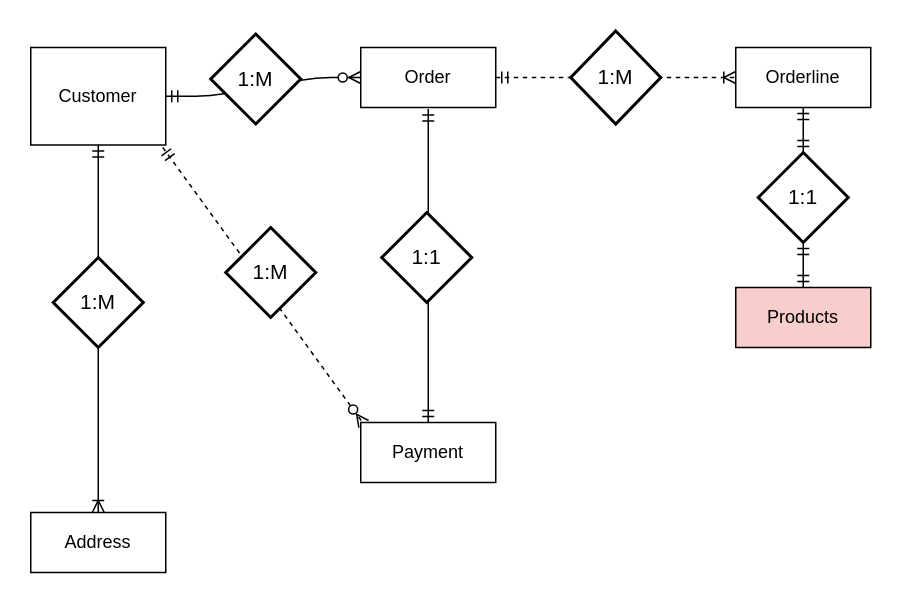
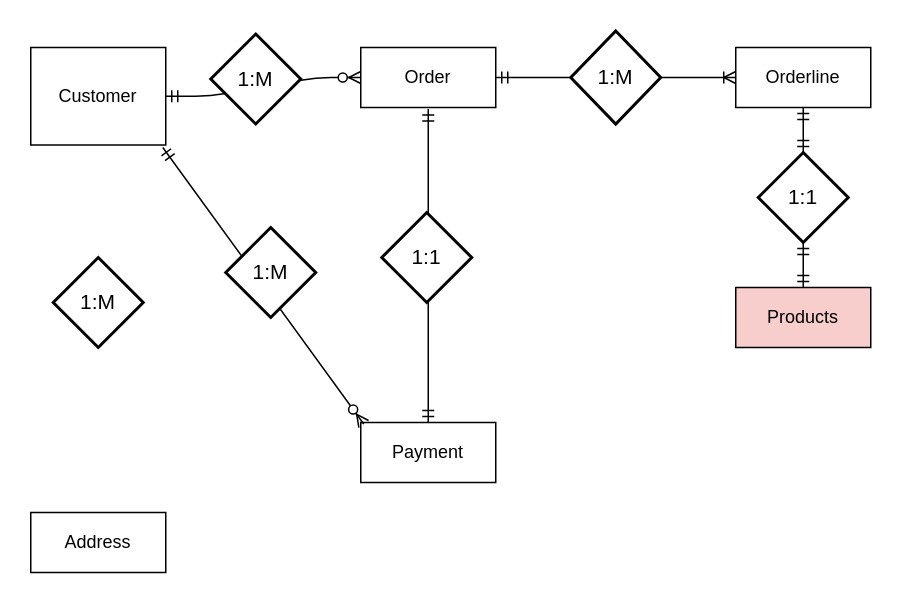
edge "Order" -- "Orderline": style dashed -> solid
edge "Customer" -- "Payment": style dashed -> solid
edge "Customer" -- "Address": removed
